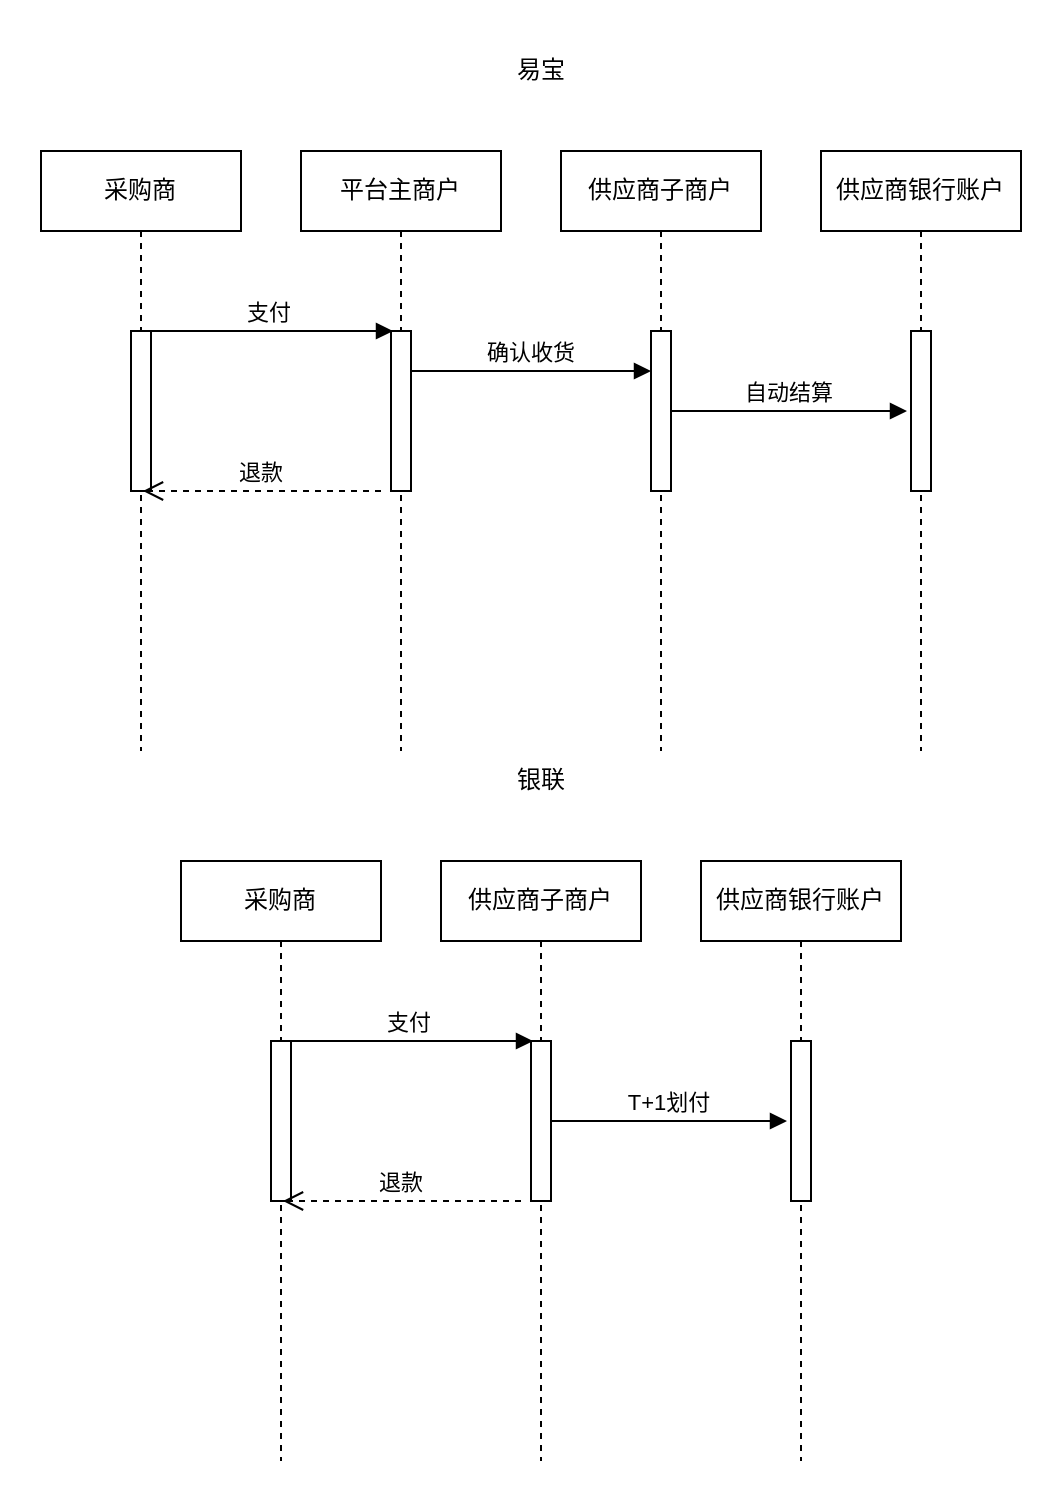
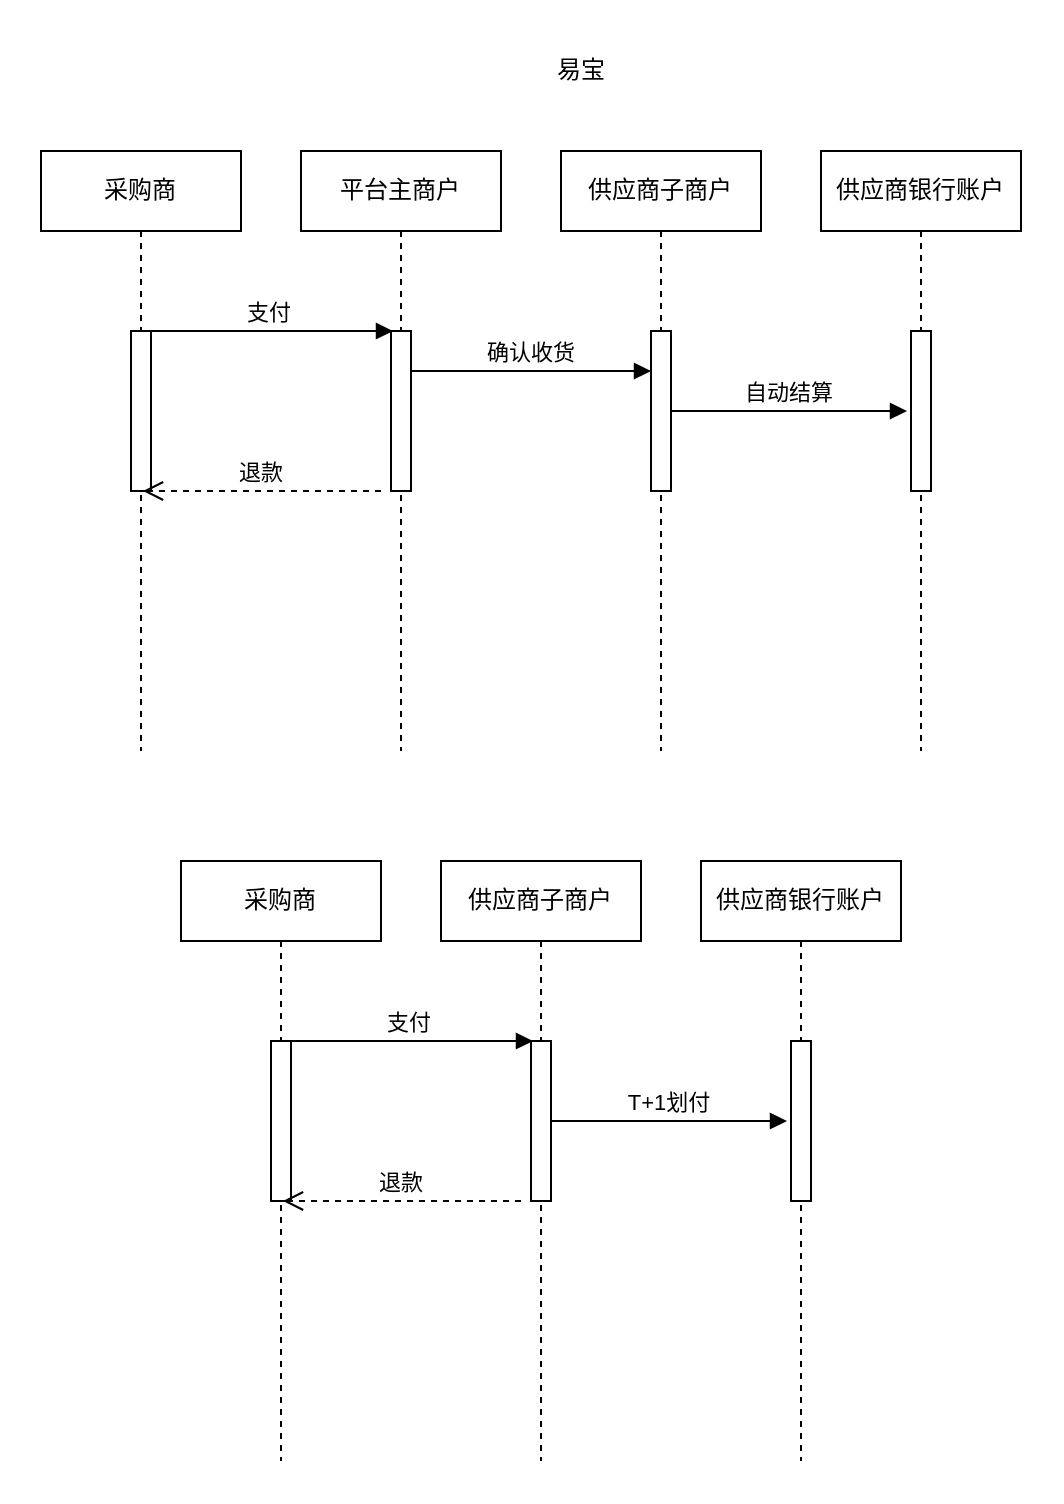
node "易宝": moved (541, 71) -> (581, 71)
node "银联": removed
